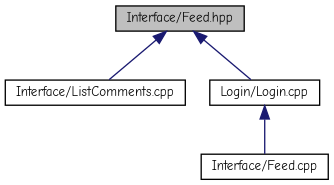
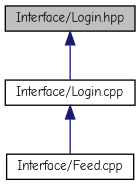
node "Interface/Feed.hpp": label "Interface/Feed.hpp" -> "Interface/Login.hpp"
node "Interface/ListComments.cpp": removed
node "Login/Login.cpp": label "Login/Login.cpp" -> "Interface/Login.cpp"
